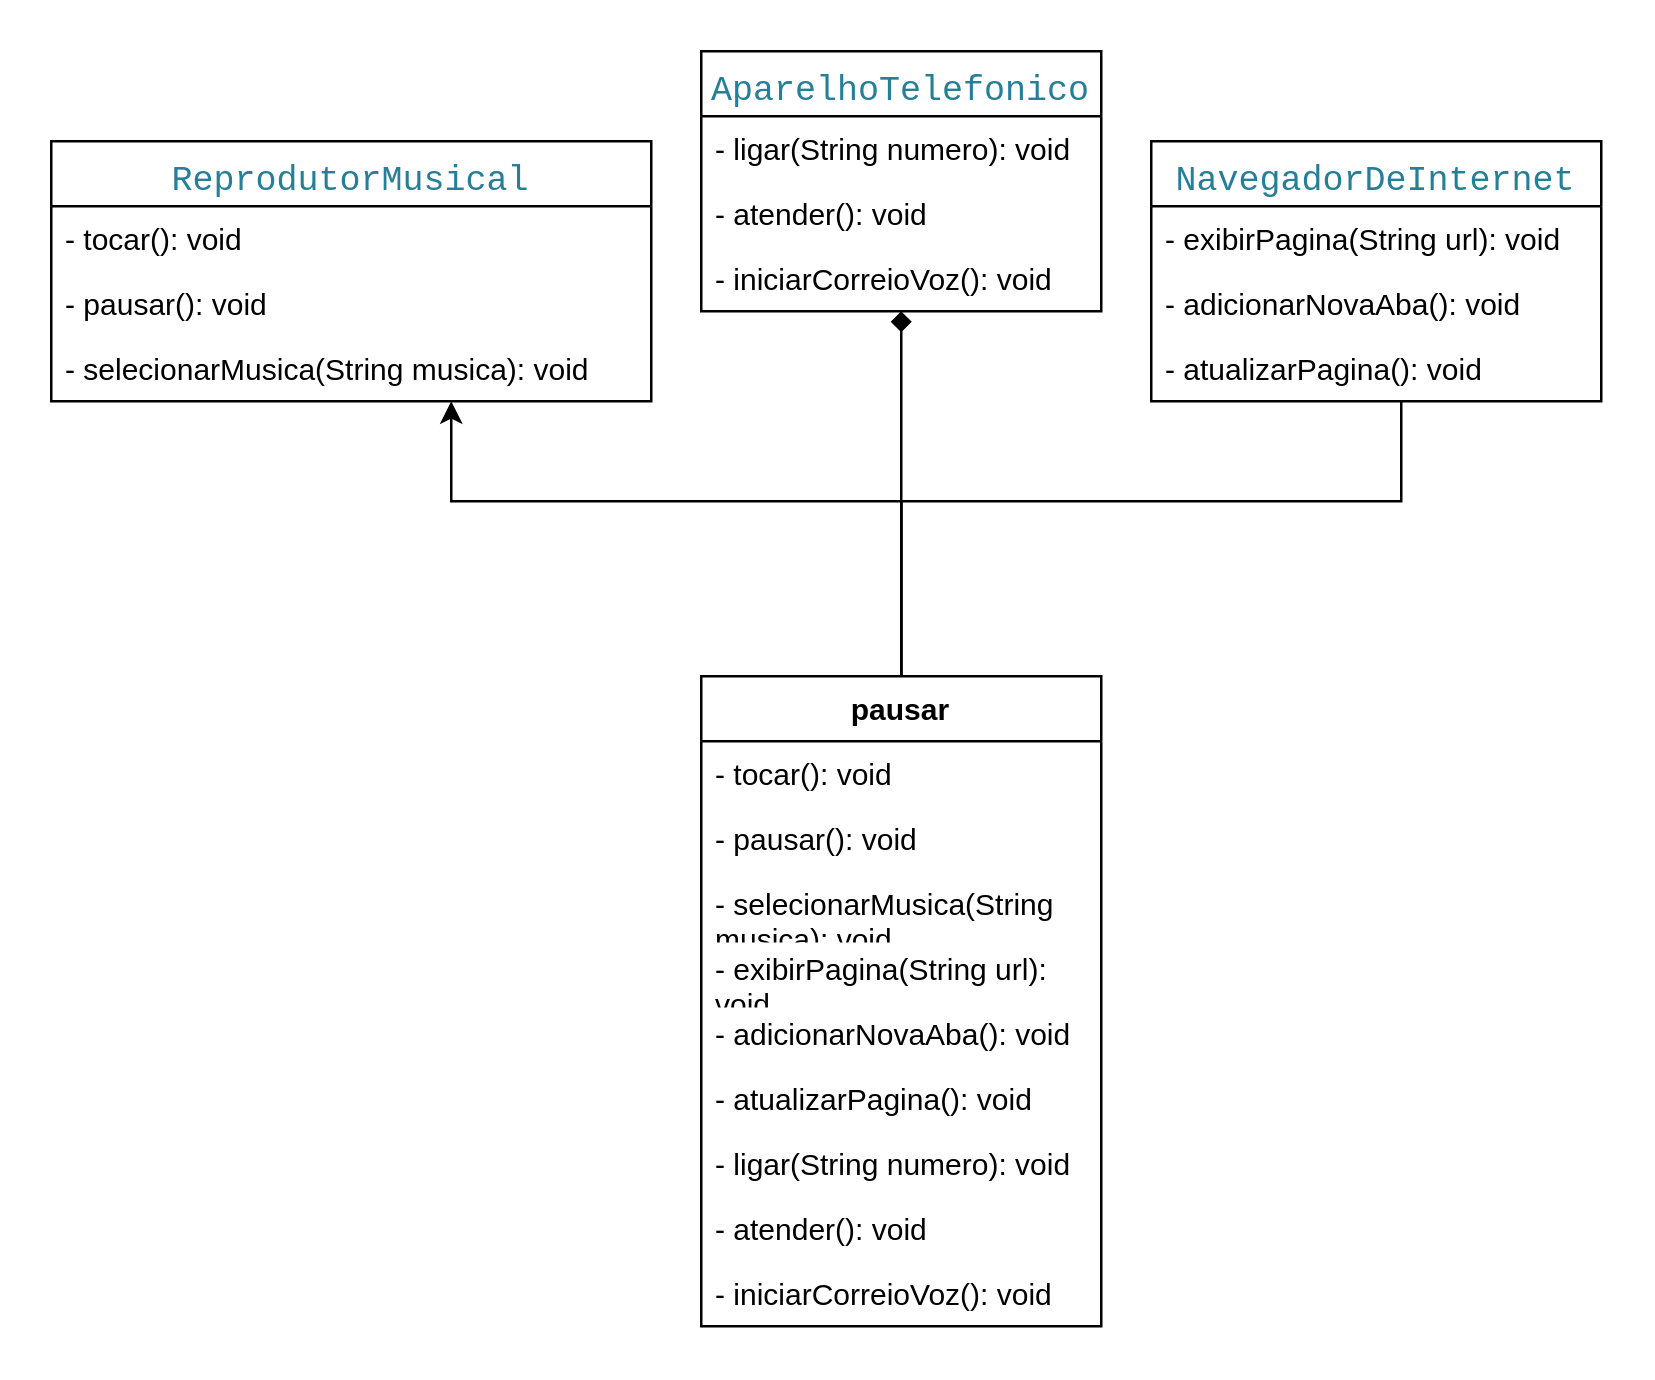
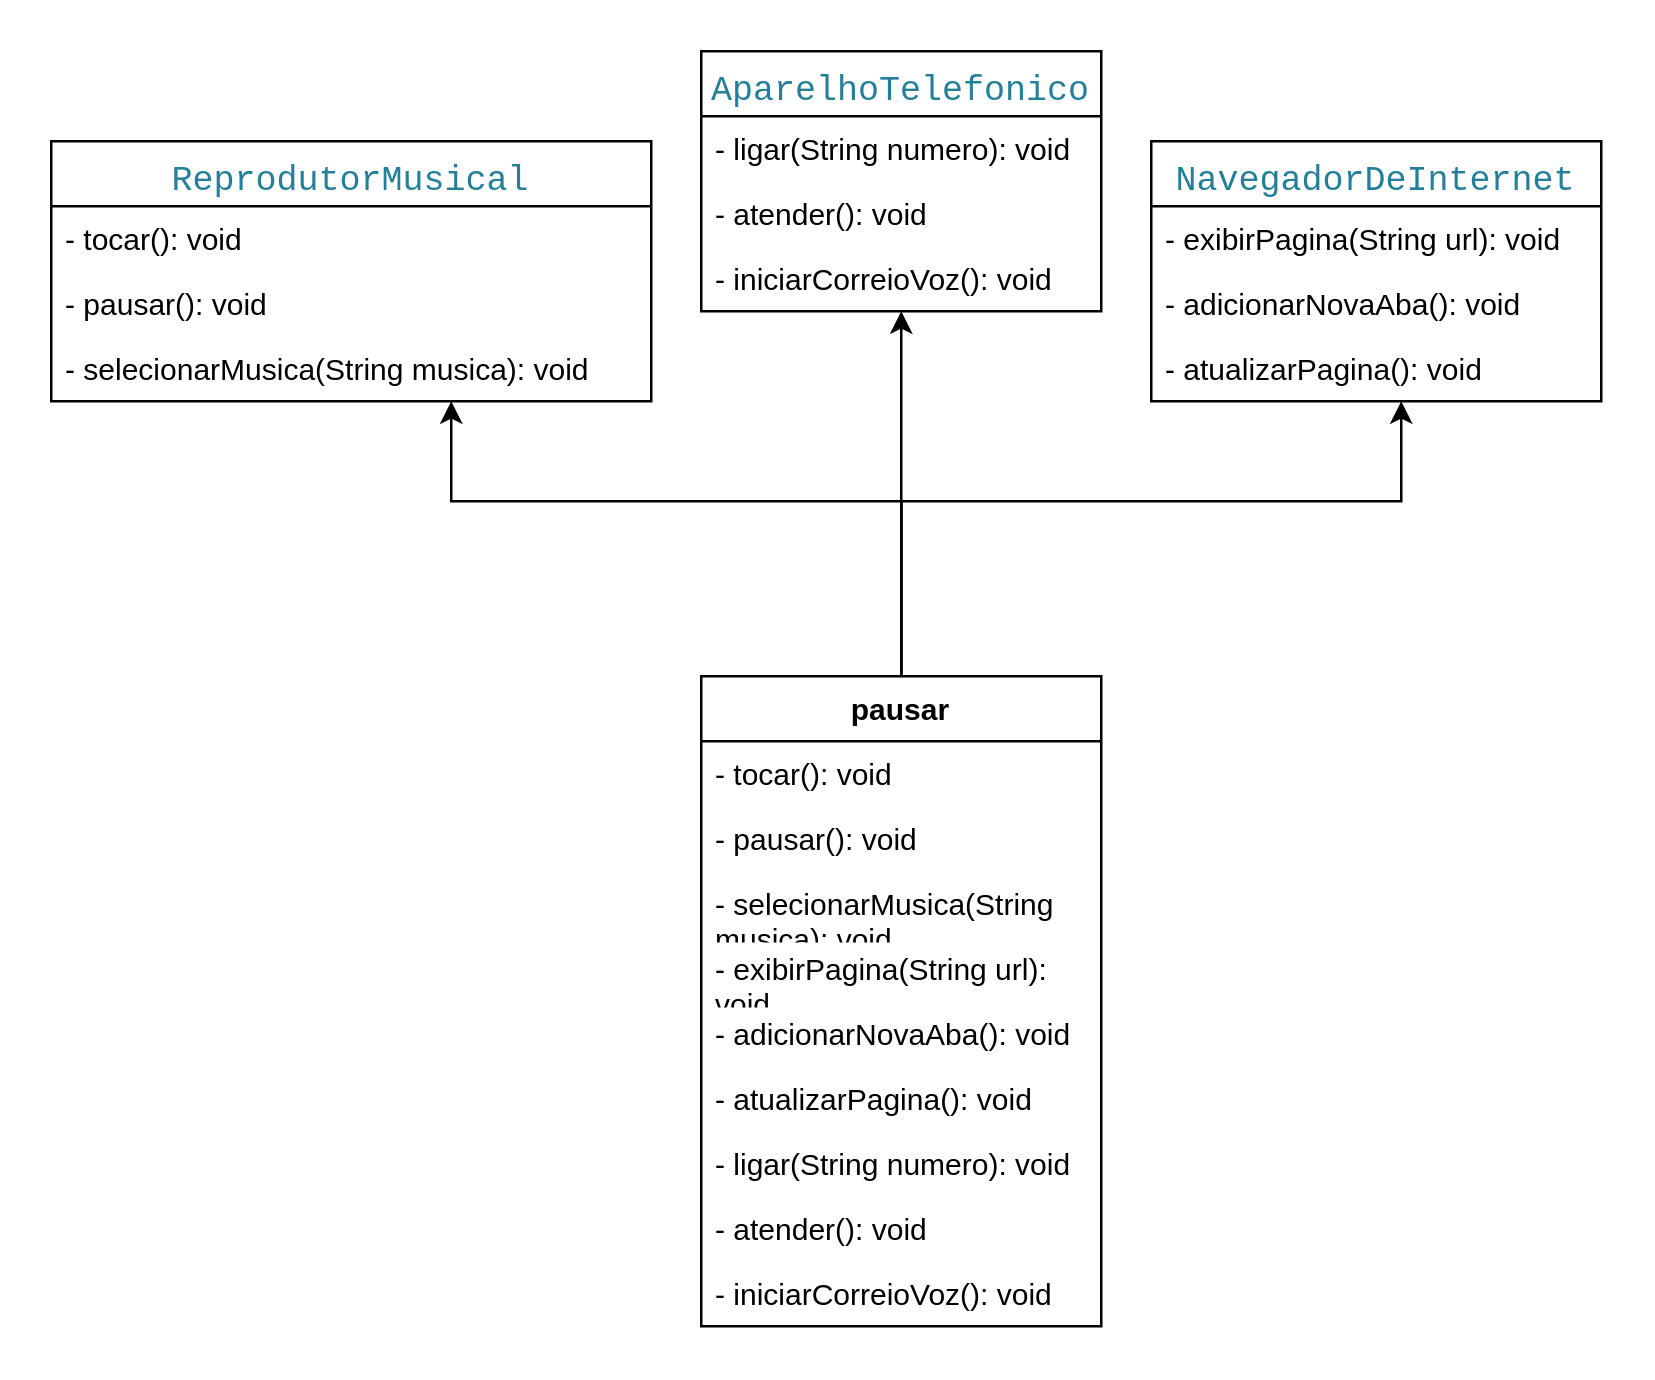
edge "pausar" -> "AparelhoTelefonico": arrowhead diamond -> classic
edge "NavegadorDeInternet" -- "pausar": arrowhead none -> classic
